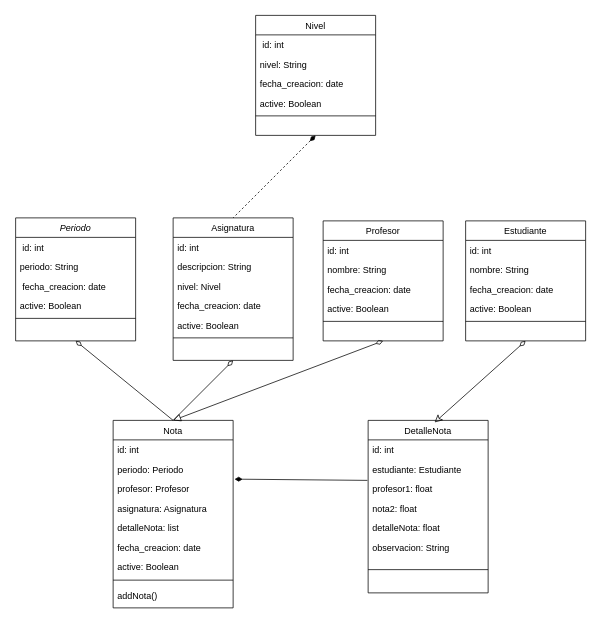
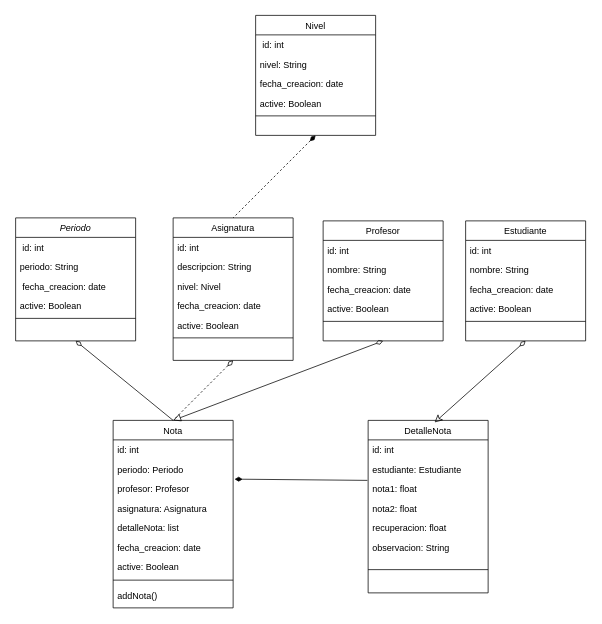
edge "Nota" -> "Asignatura": style solid -> dashed
node "profesor1: float": label "profesor1: float" -> "nota1: float"
node "detalleNota: float": label "detalleNota: float" -> "recuperacion: float"
